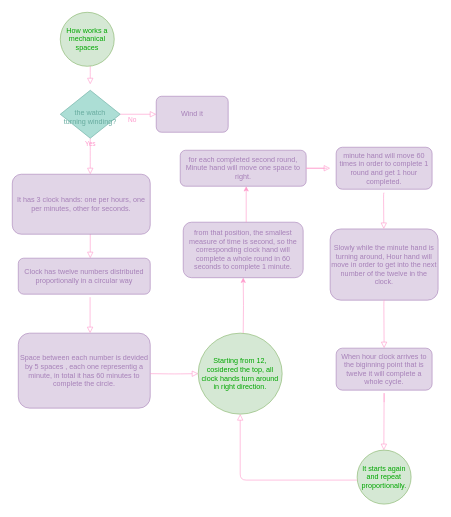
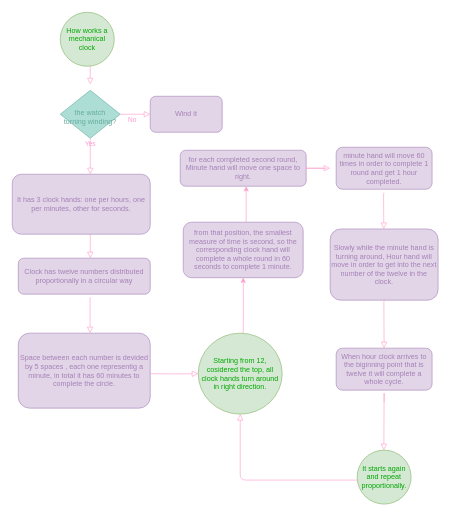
node "How works a mechanical spaces": label "How works a mechanical spaces" -> "How works a mechanical clock"
node "Wind it": moved (192, 114) -> (186, 114)
